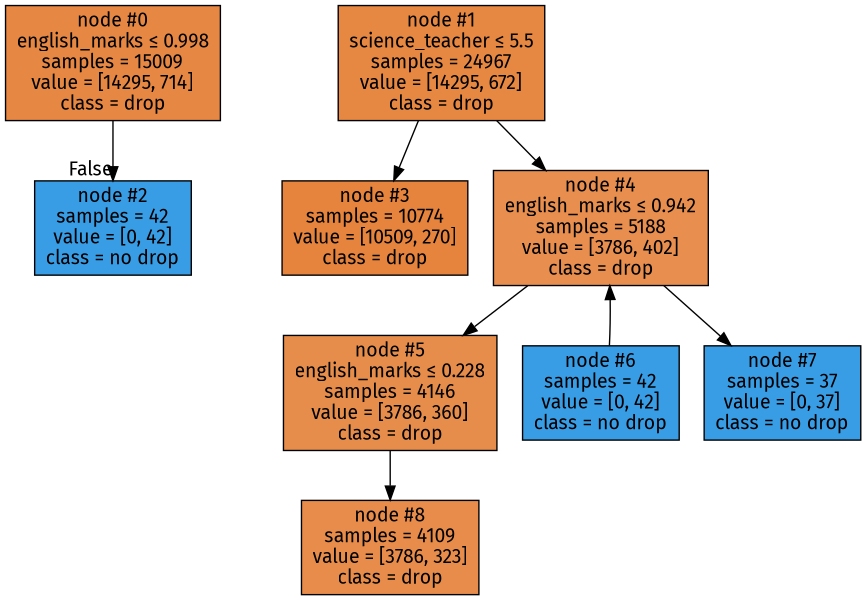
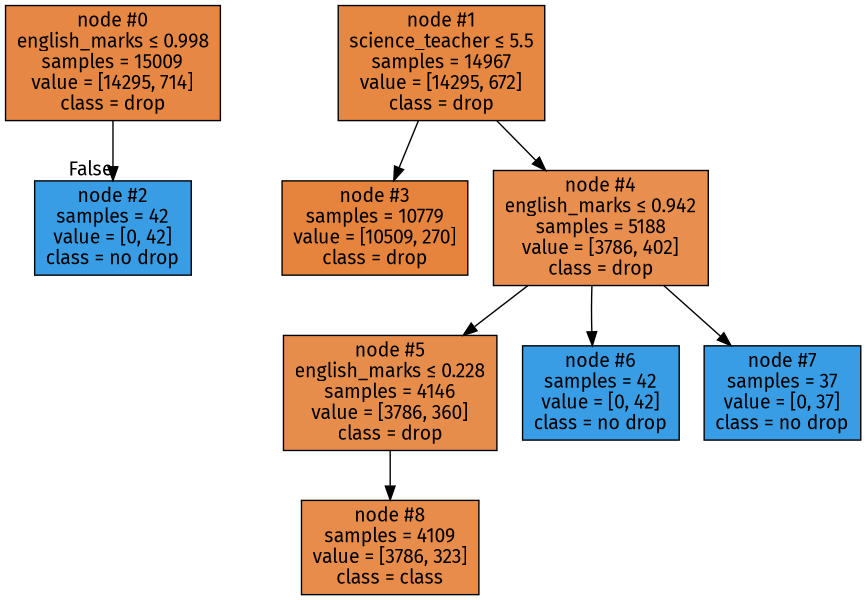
node "node #1": text "samples = 24967" -> "samples = 14967"
node "node #3": text "samples = 10774" -> "samples = 10779"
edge "node #6" -> "node #4": reversed
node "node #8": text "class = drop" -> "class = class"
